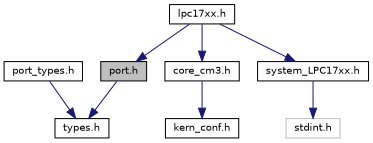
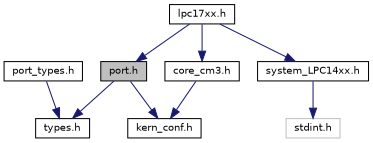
node "system_LPC17xx.h": label "system_LPC17xx.h" -> "system_LPC14xx.h"
edge "port.h" -> "kern_conf.h": added
